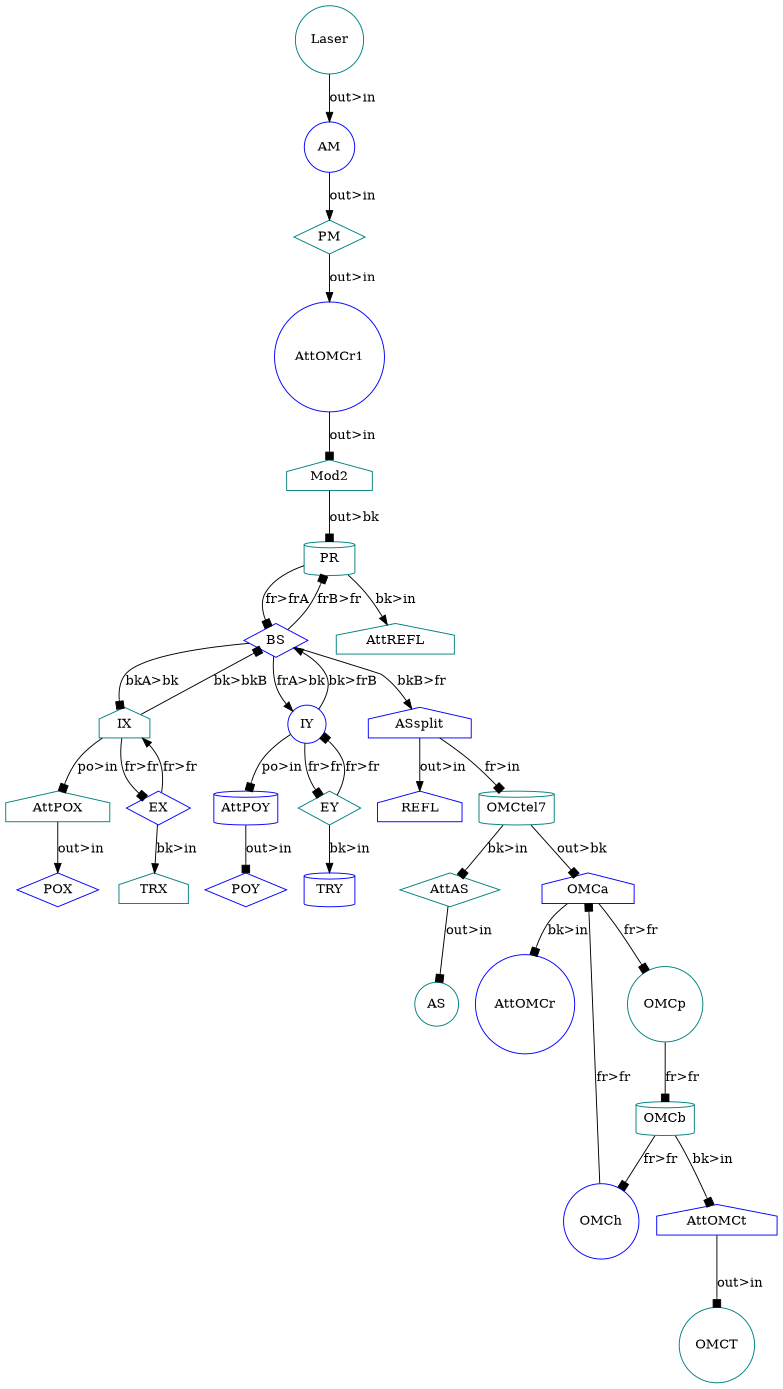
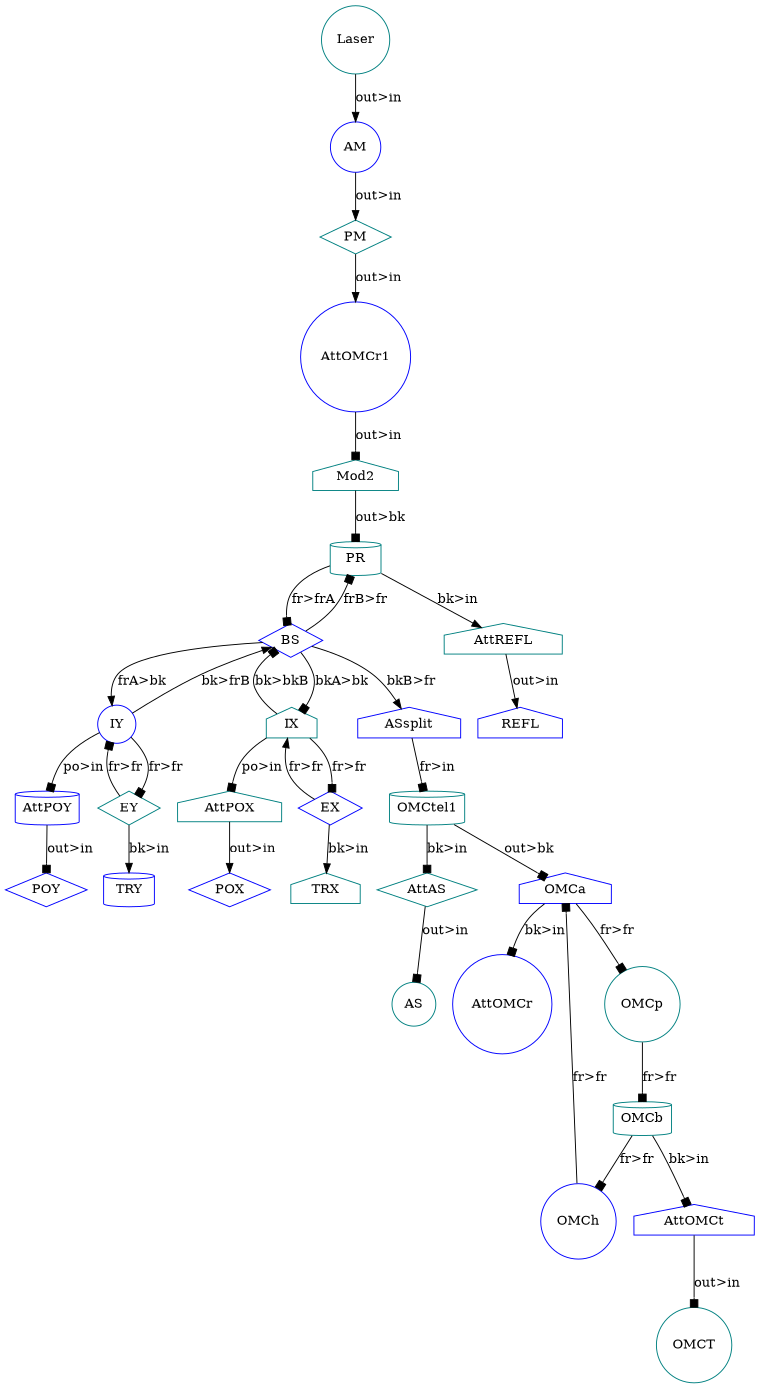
edge "ASsplit" -> "REFL": now "AttREFL" -> "REFL"
node "OMCtel7": label "OMCtel7" -> "OMCtel1"
